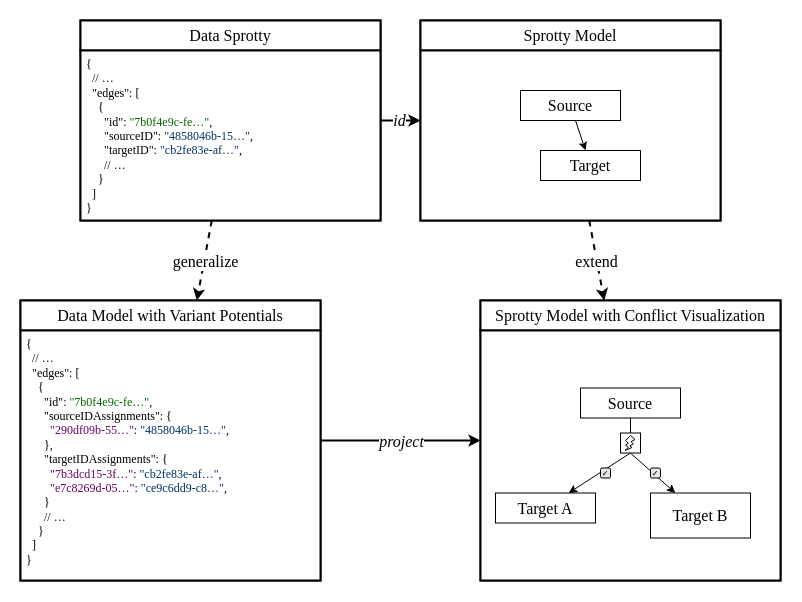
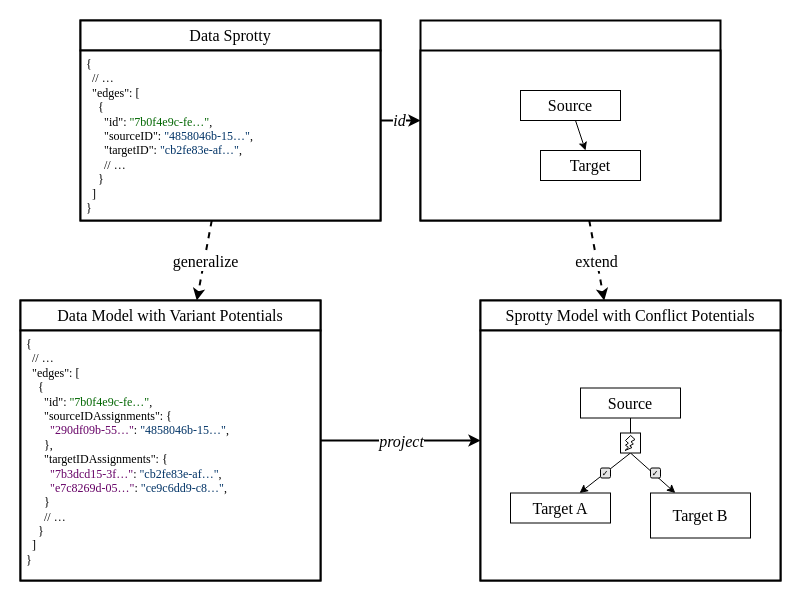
node "Sprotty Model": removed
node "Sprotty Model with Conflict Visualization": label "Sprotty Model with Conflict Visualization" -> "Sprotty Model with Conflict Potentials"
node "Target A": moved (546, 508) -> (561, 508)
